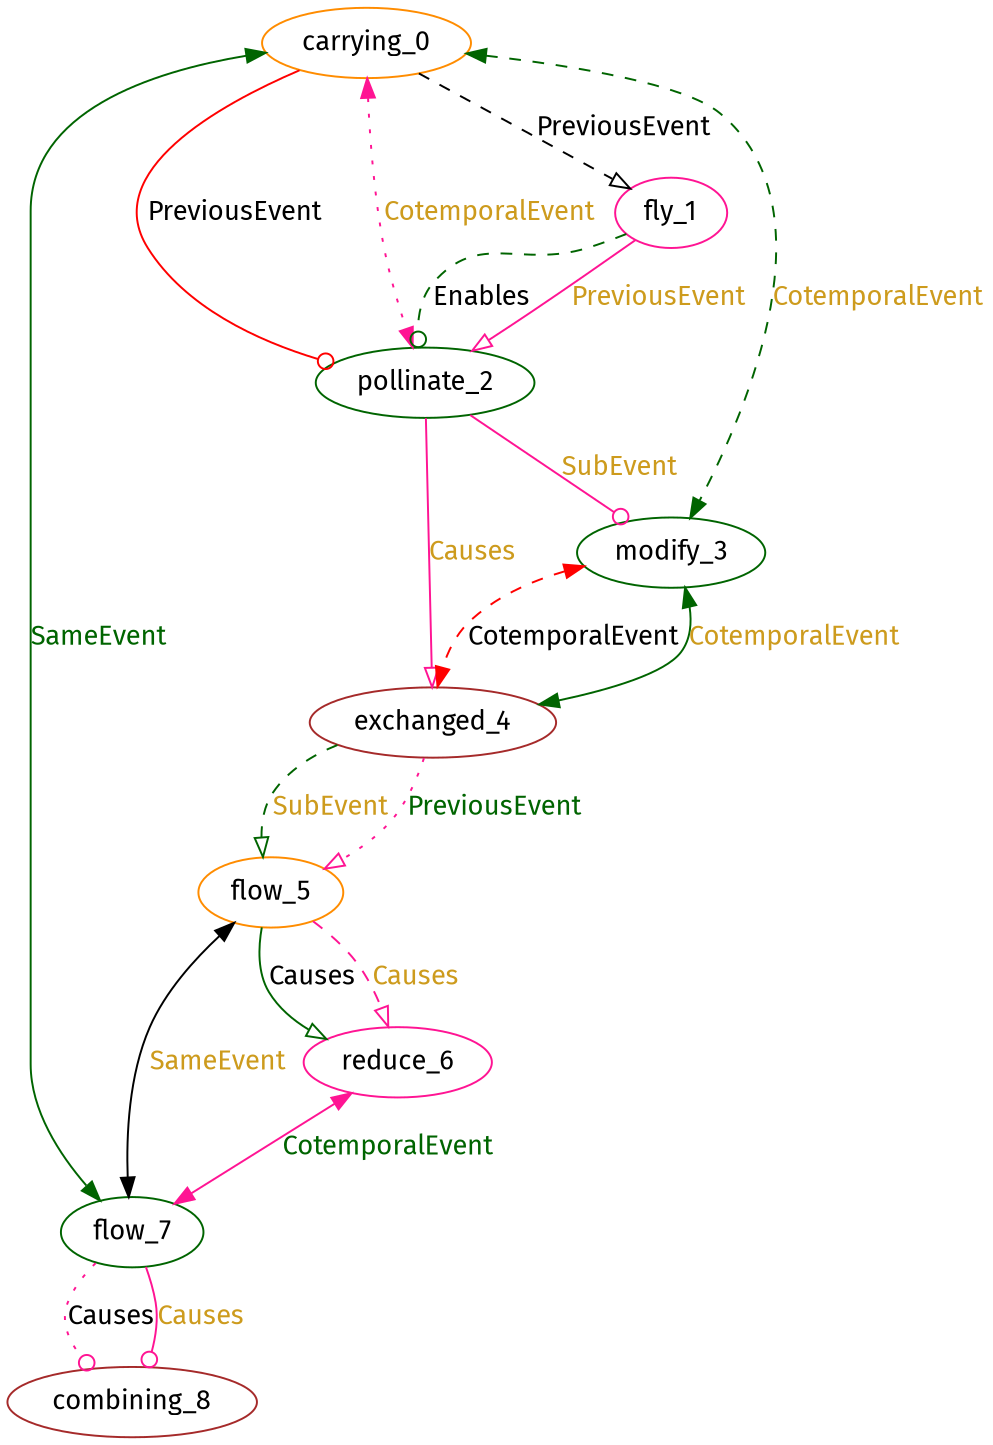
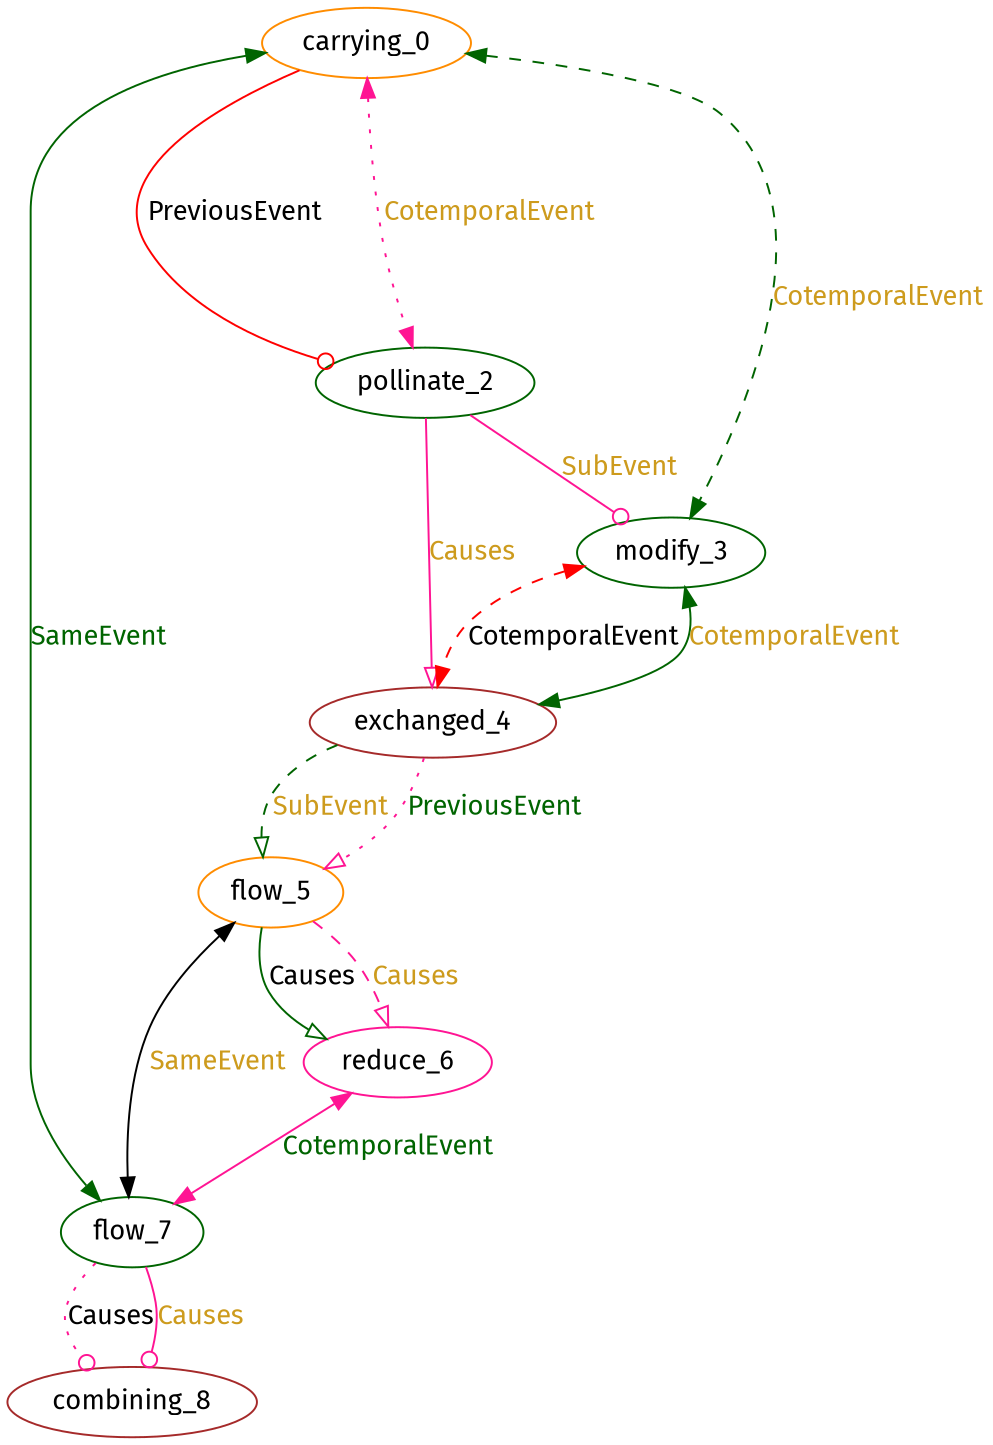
node "fly_1": removed
